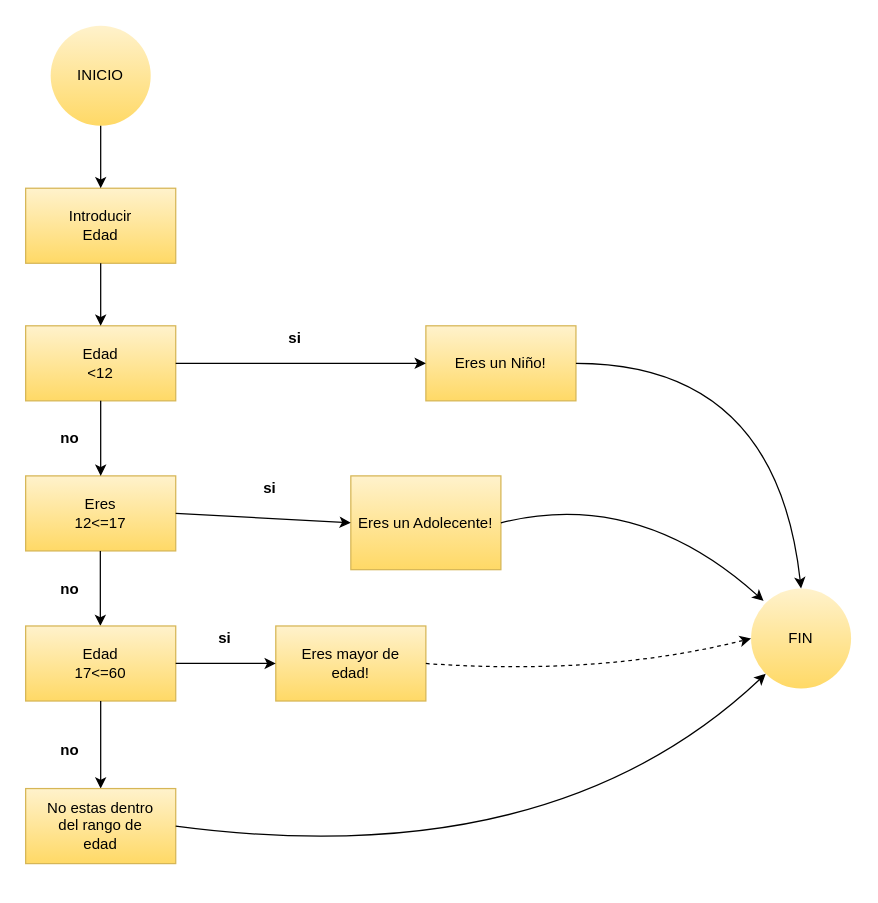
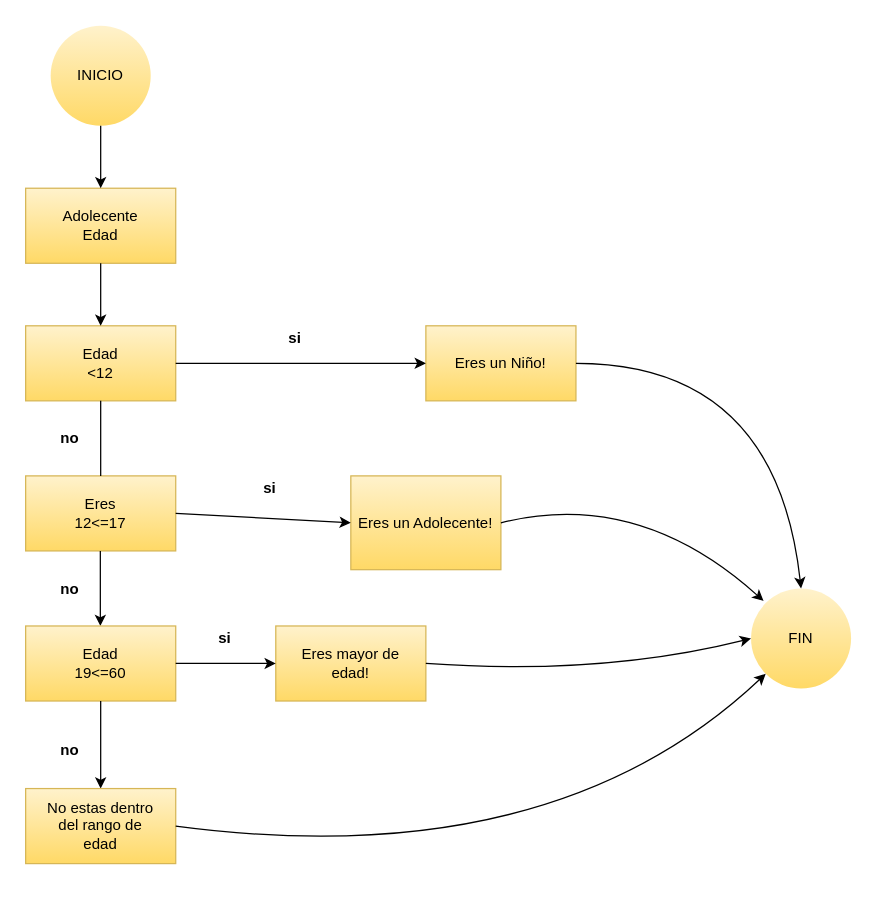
node "Introducir Edad": label "Introducir Edad" -> "Adolecente Edad"
edge "Edad <12" -> "Eres 12<=17": arrowhead classic -> none
node "Edad 17<=60": label "Edad 17<=60" -> "Edad 19<=60"
edge "Eres mayor de edad!" -> "FIN": style dashed -> solid
